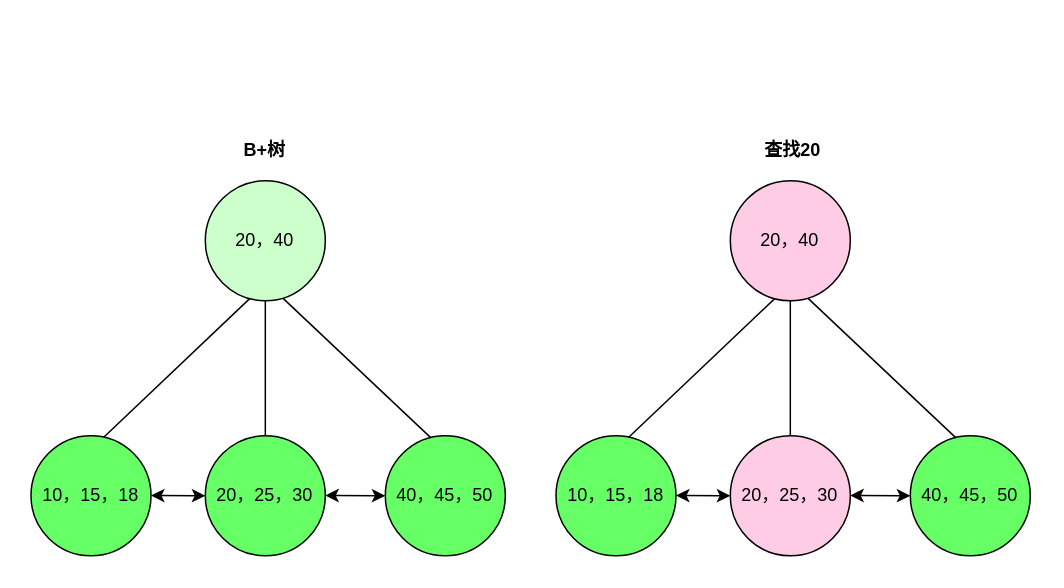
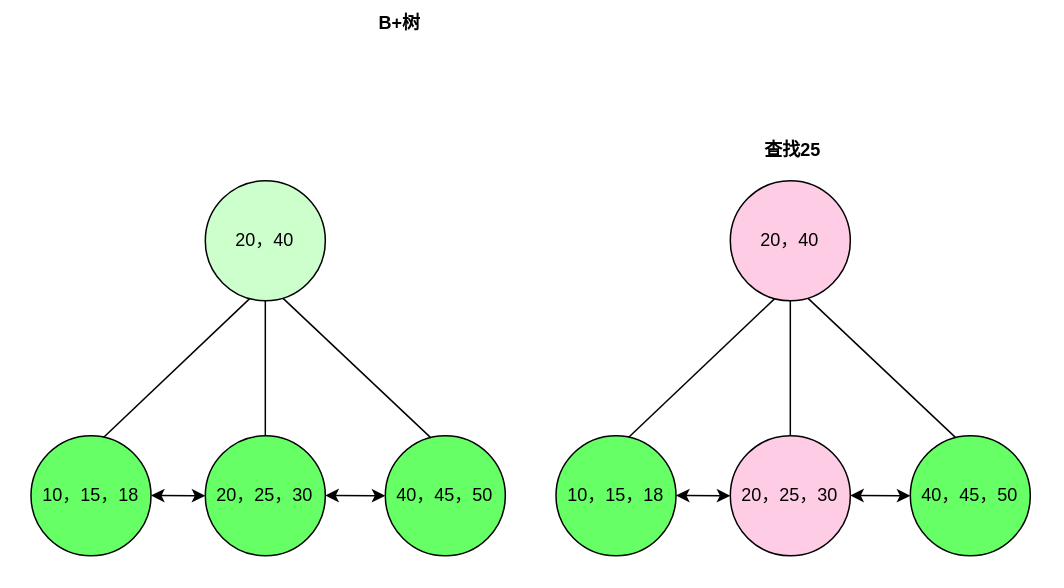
node "B+树": moved (265, 151) -> (400, 23)
node "查找20": label "查找20" -> "查找25"
